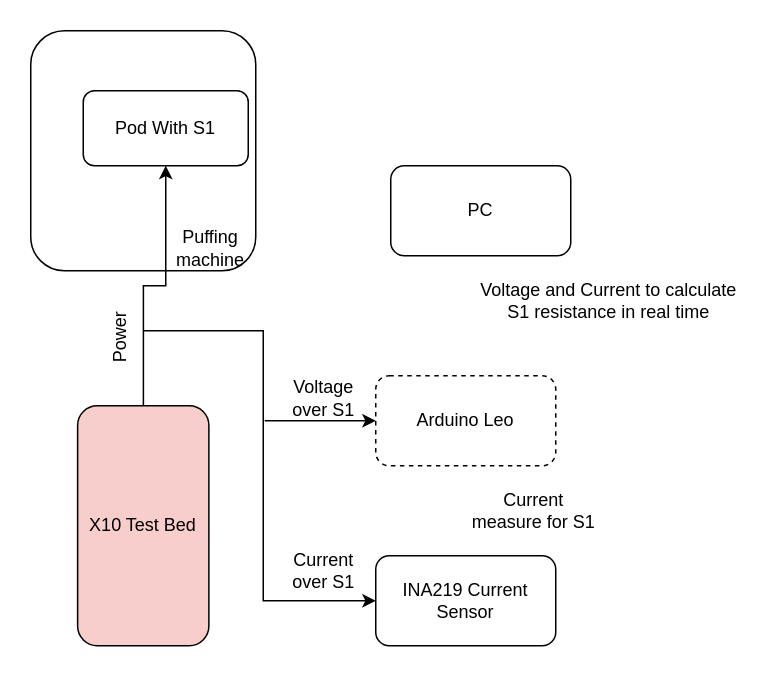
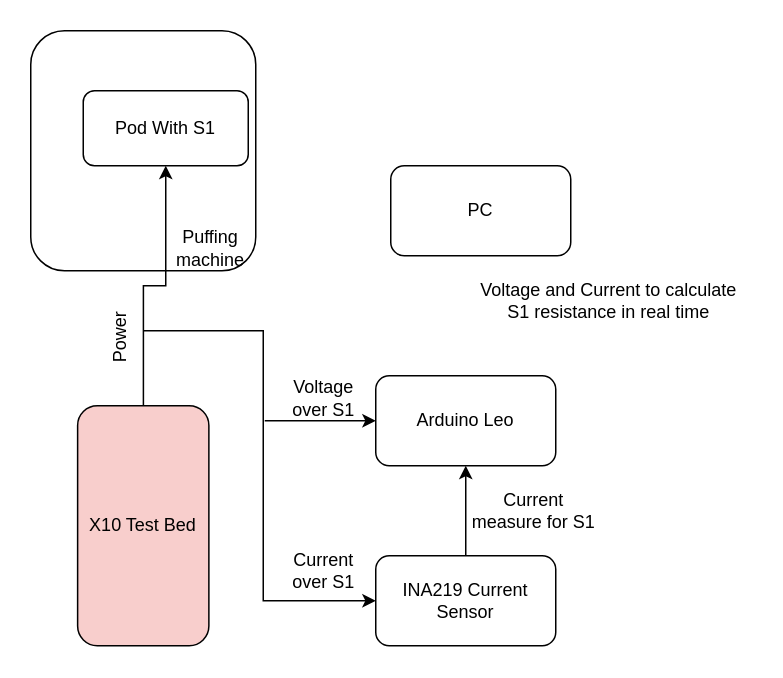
node "Arduino Leo": style dashed -> solid
edge "INA219 Current Sensor" -> "Arduino Leo": added
